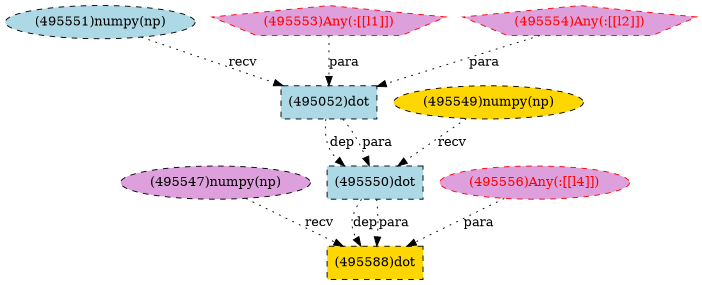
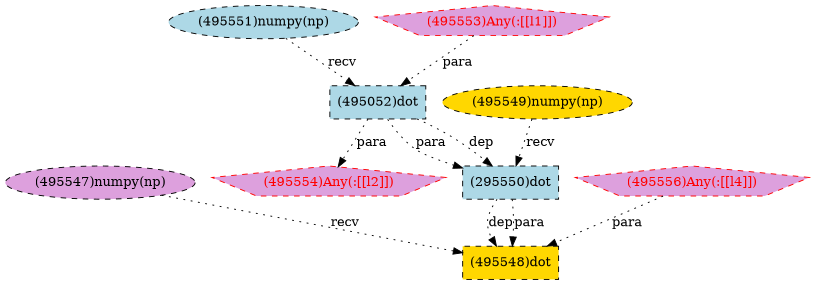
edge "(495554)Any(:[[l2]])" -> "(495052)dot": reversed
node "(495550)dot": label "(495550)dot" -> "(295550)dot"
node "(495556)Any(:[[l4]])": shape ellipse -> pentagon
node "(495588)dot": label "(495588)dot" -> "(495548)dot"
